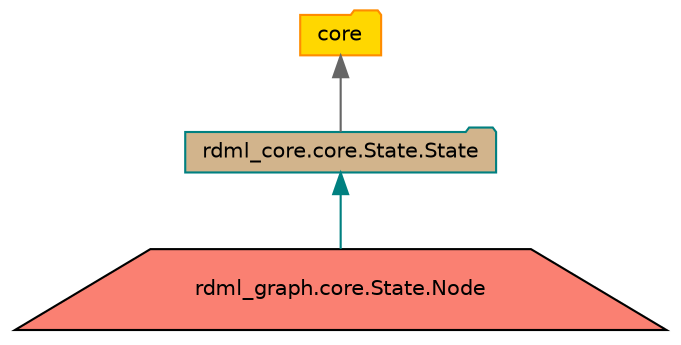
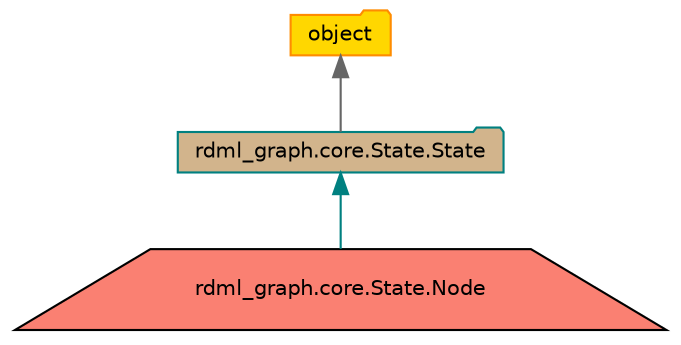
node "core": label "core" -> "object"
node "rdml_core.core.State.State": label "rdml_core.core.State.State" -> "rdml_graph.core.State.State"
